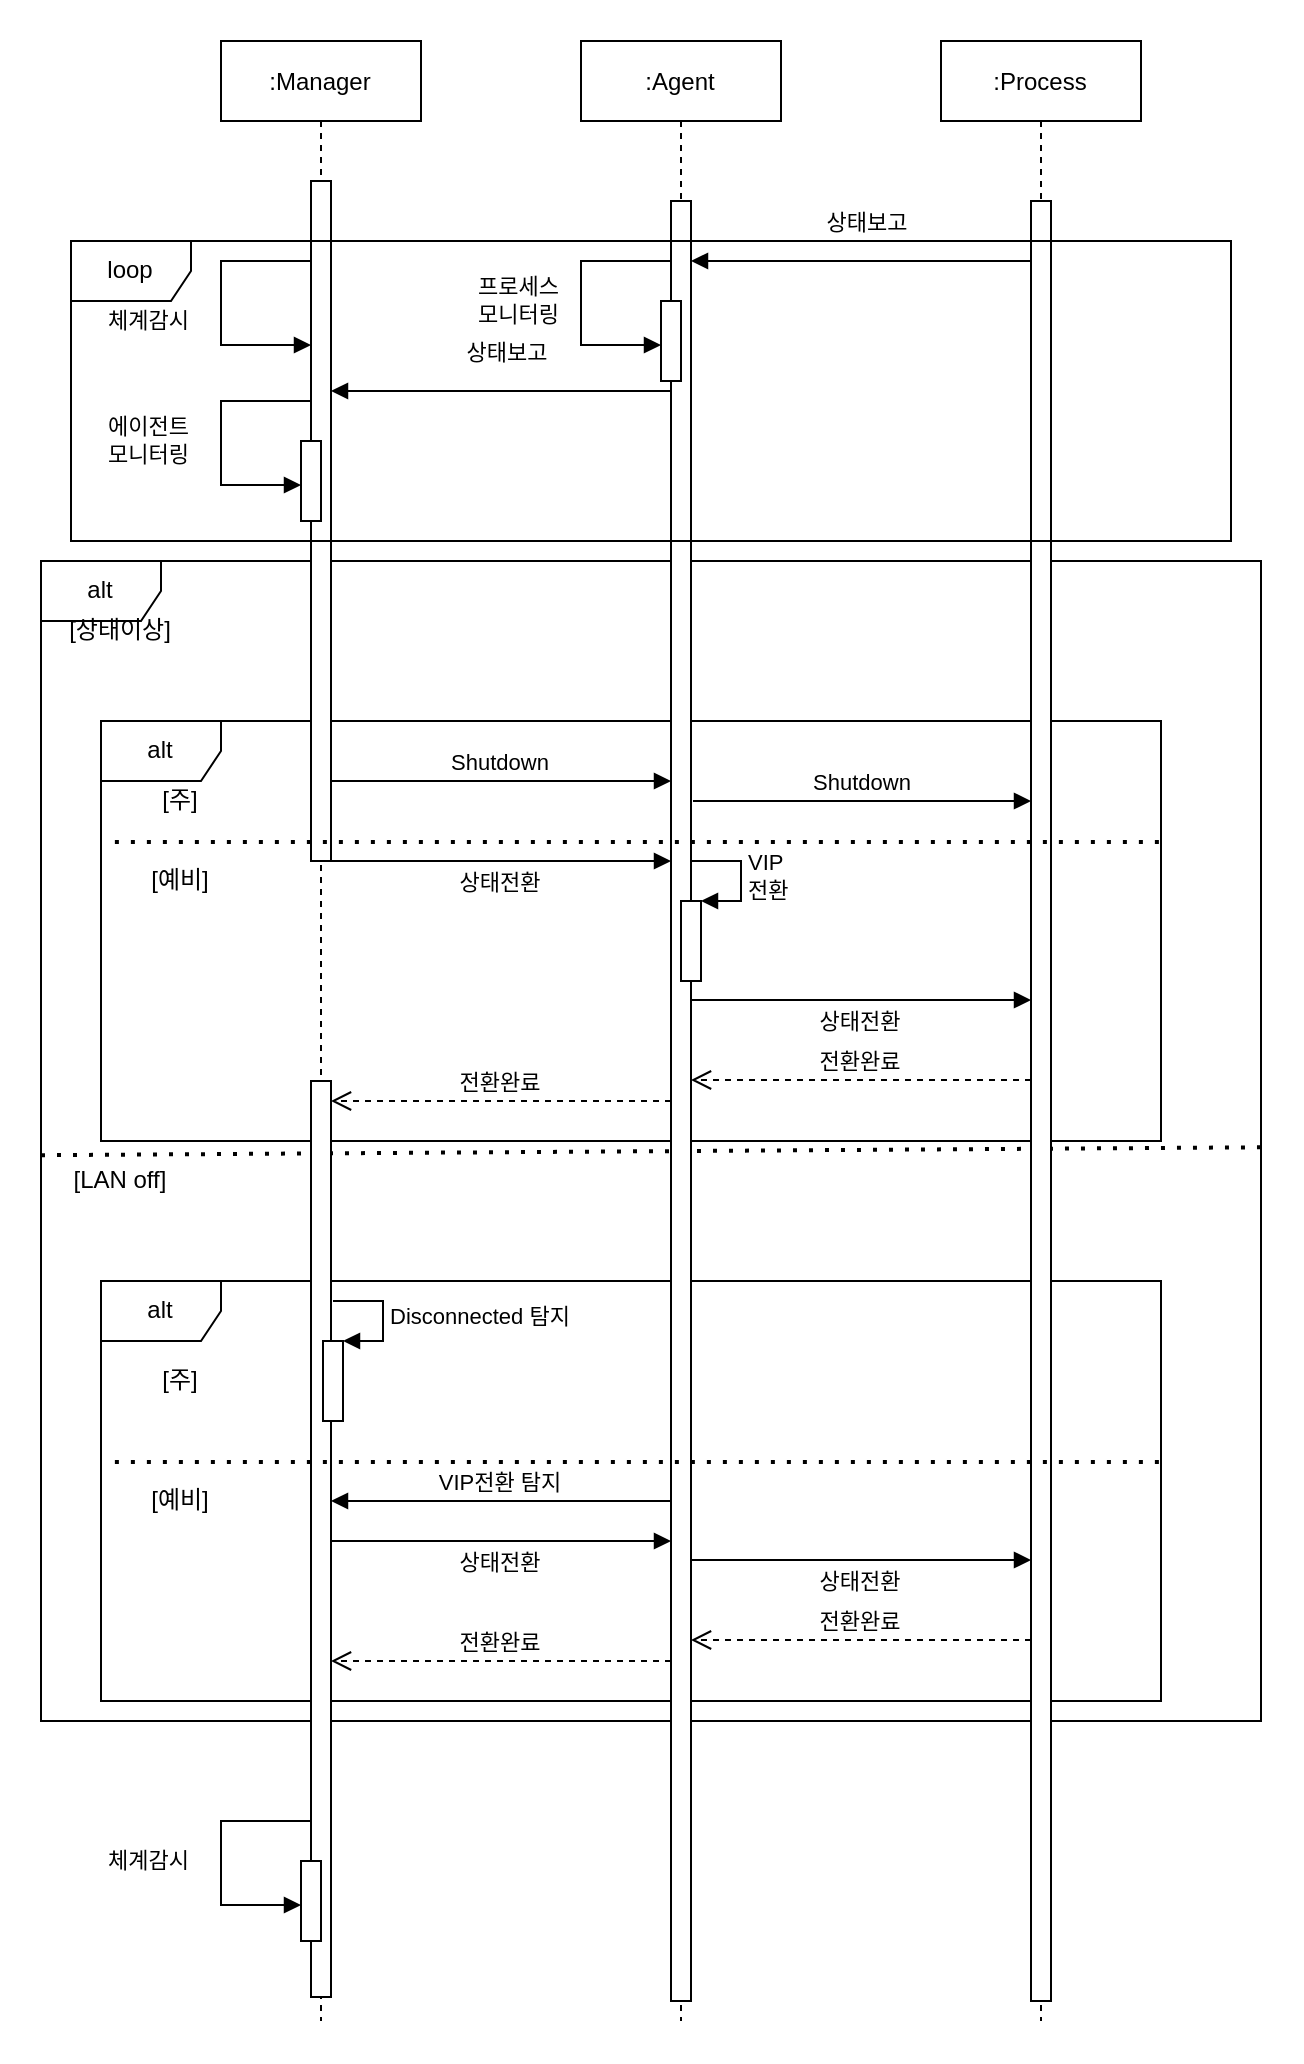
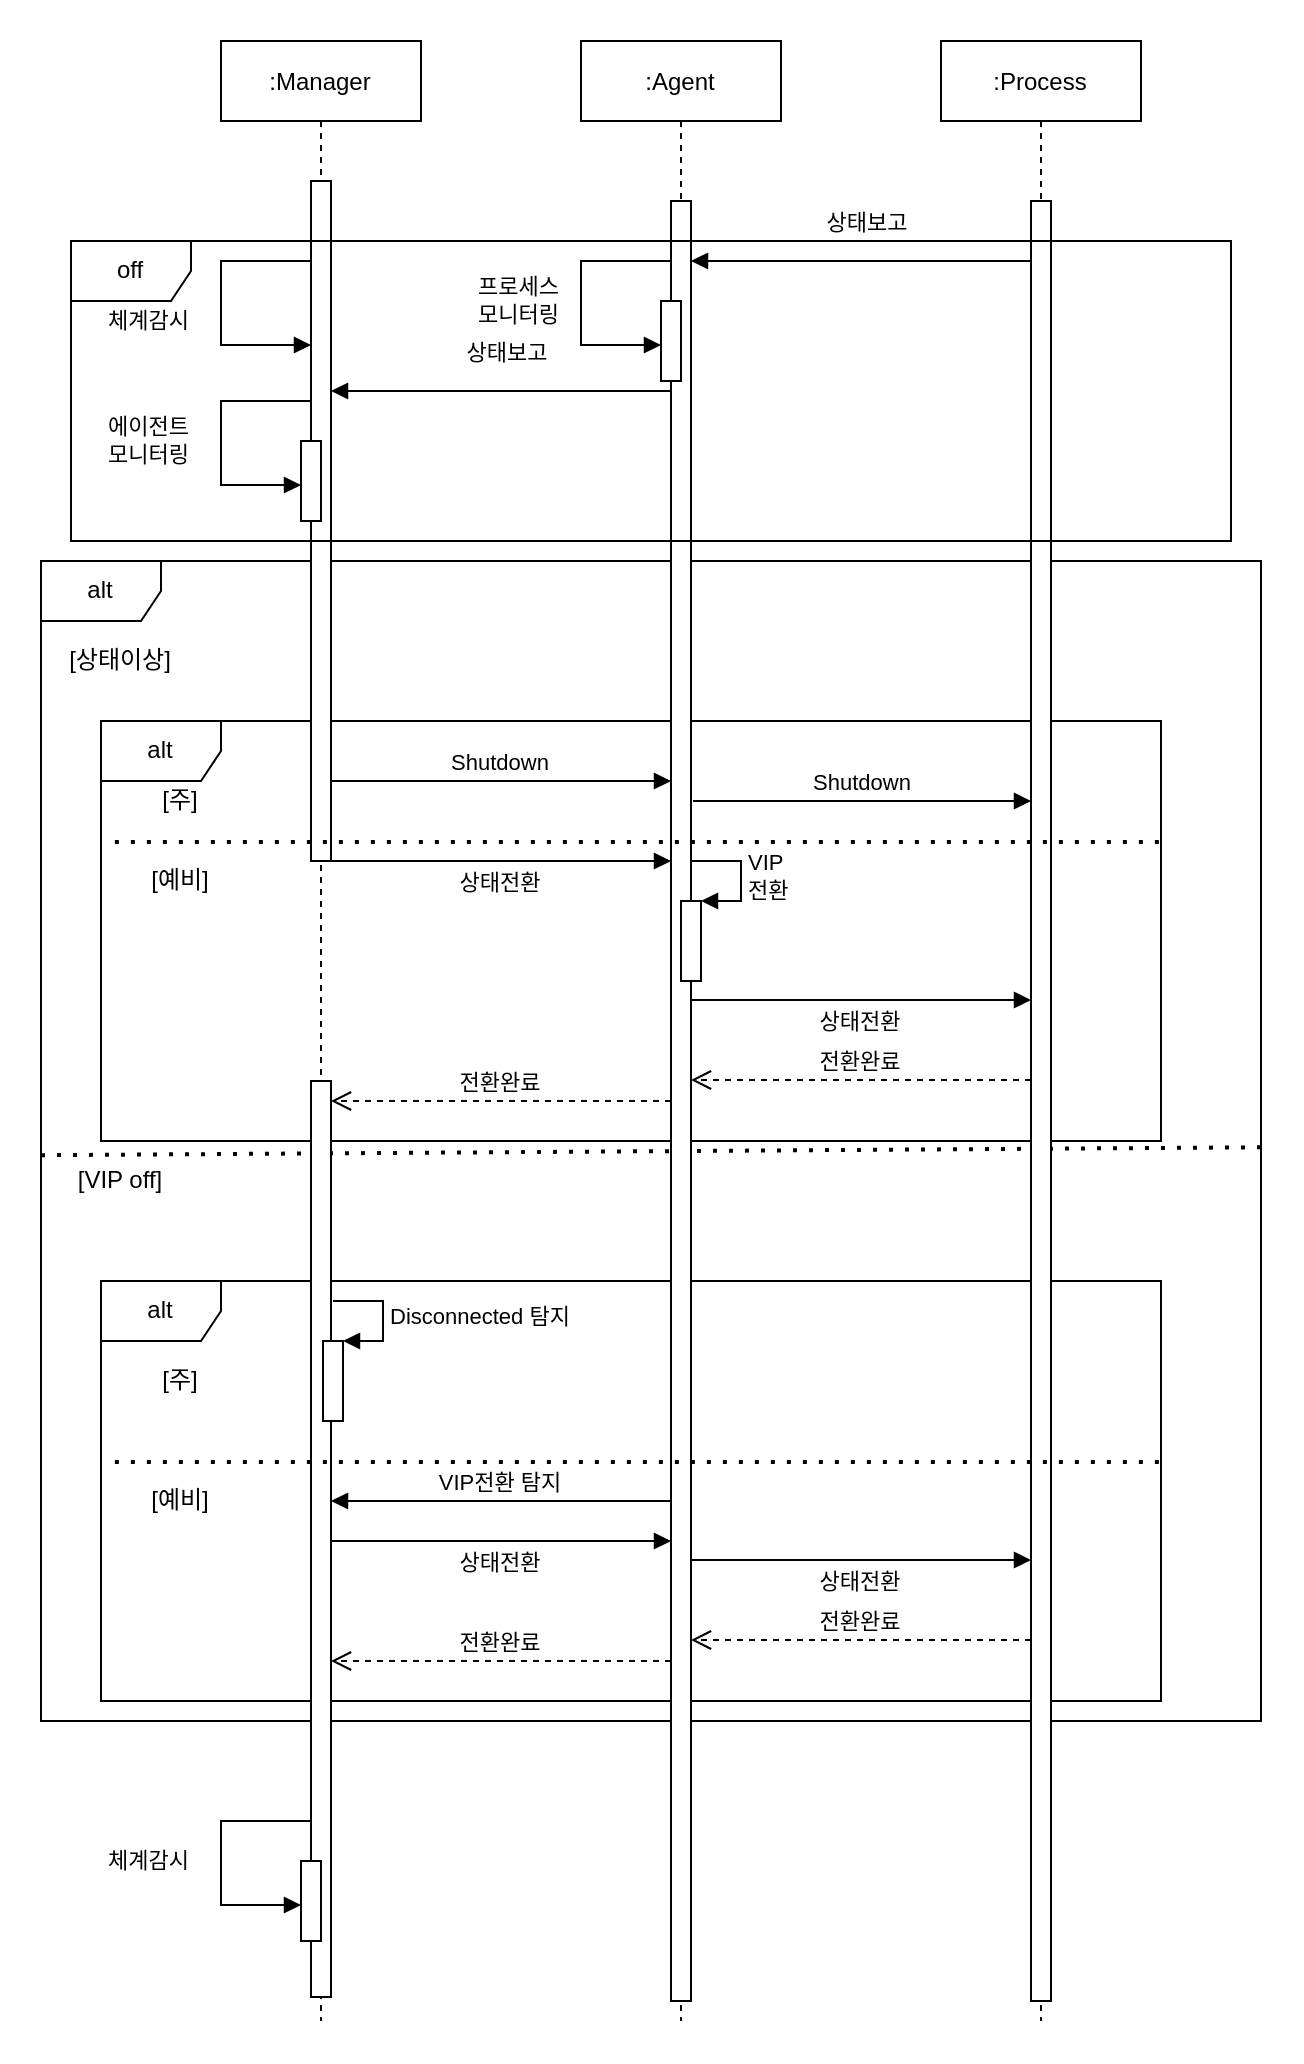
node "loop": label "loop" -> "off"
node "[상태이상]": moved (121, 631) -> (121, 661)
node "[LAN off]": label "[LAN off]" -> "[VIP off]"
